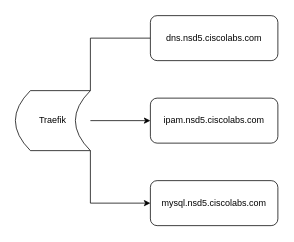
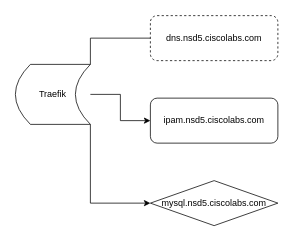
node "dns.nsd5.ciscolabs.com": style solid -> dashed
node "Traefik": moved (53, 120) -> (53, 94)
node "mysql.nsd5.ciscolabs.com": shape rounded rectangle -> diamond
